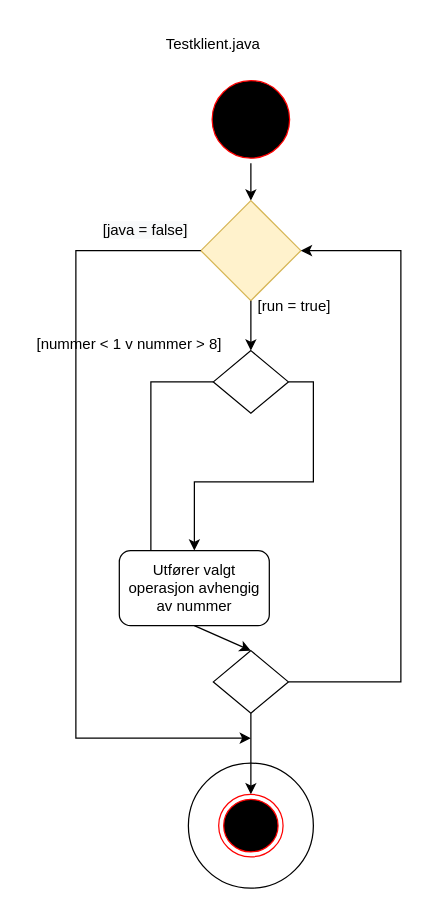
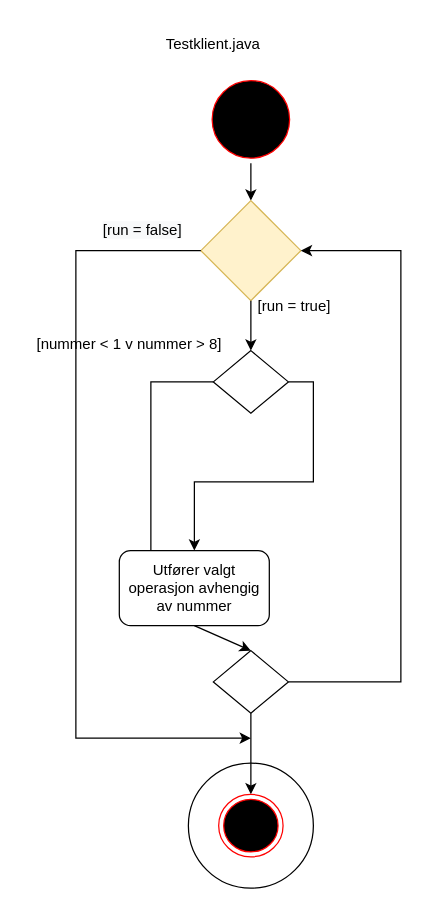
node "[java = false]": label "[java = false]" -> "[run = false]"
